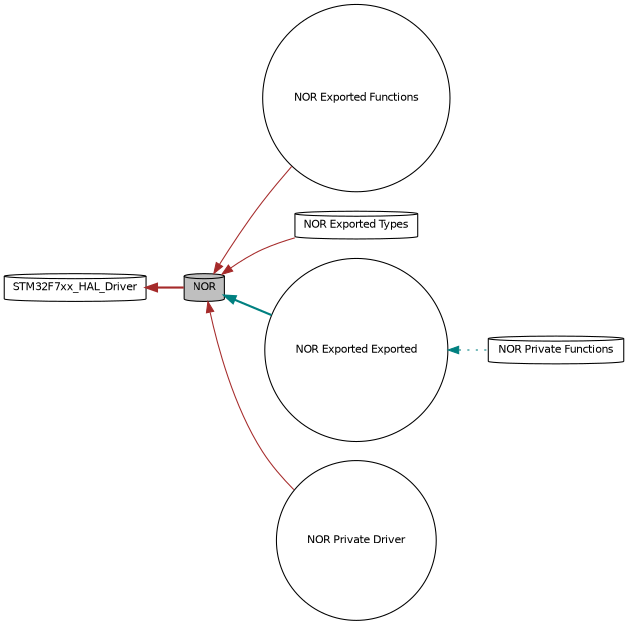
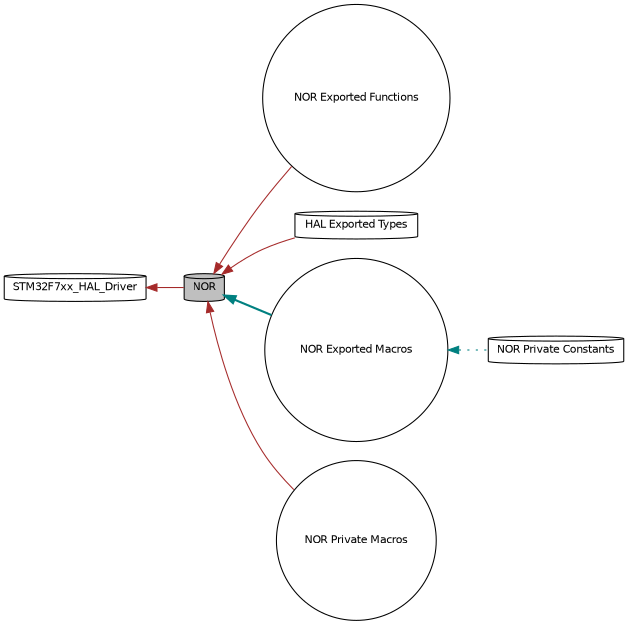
node "NOR Exported Types": label "NOR Exported Types" -> "HAL Exported Types"
edge "NOR" -> "STM32F7xx_HAL_Driver": style bold -> solid
node "NOR Exported Exported": label "NOR Exported Exported" -> "NOR Exported Macros"
node "NOR Private Functions": label "NOR Private Functions" -> "NOR Private Constants"
node "NOR Private Driver": label "NOR Private Driver" -> "NOR Private Macros"
